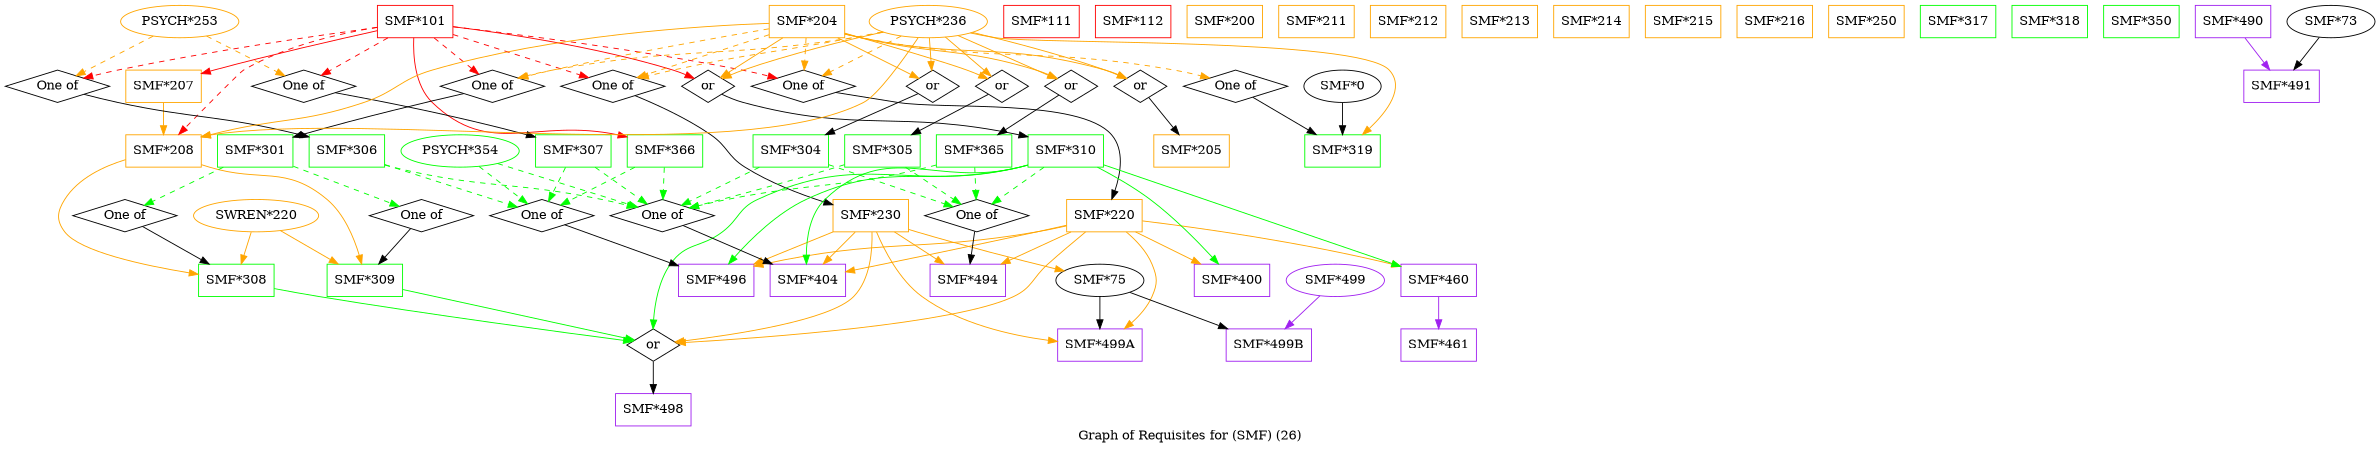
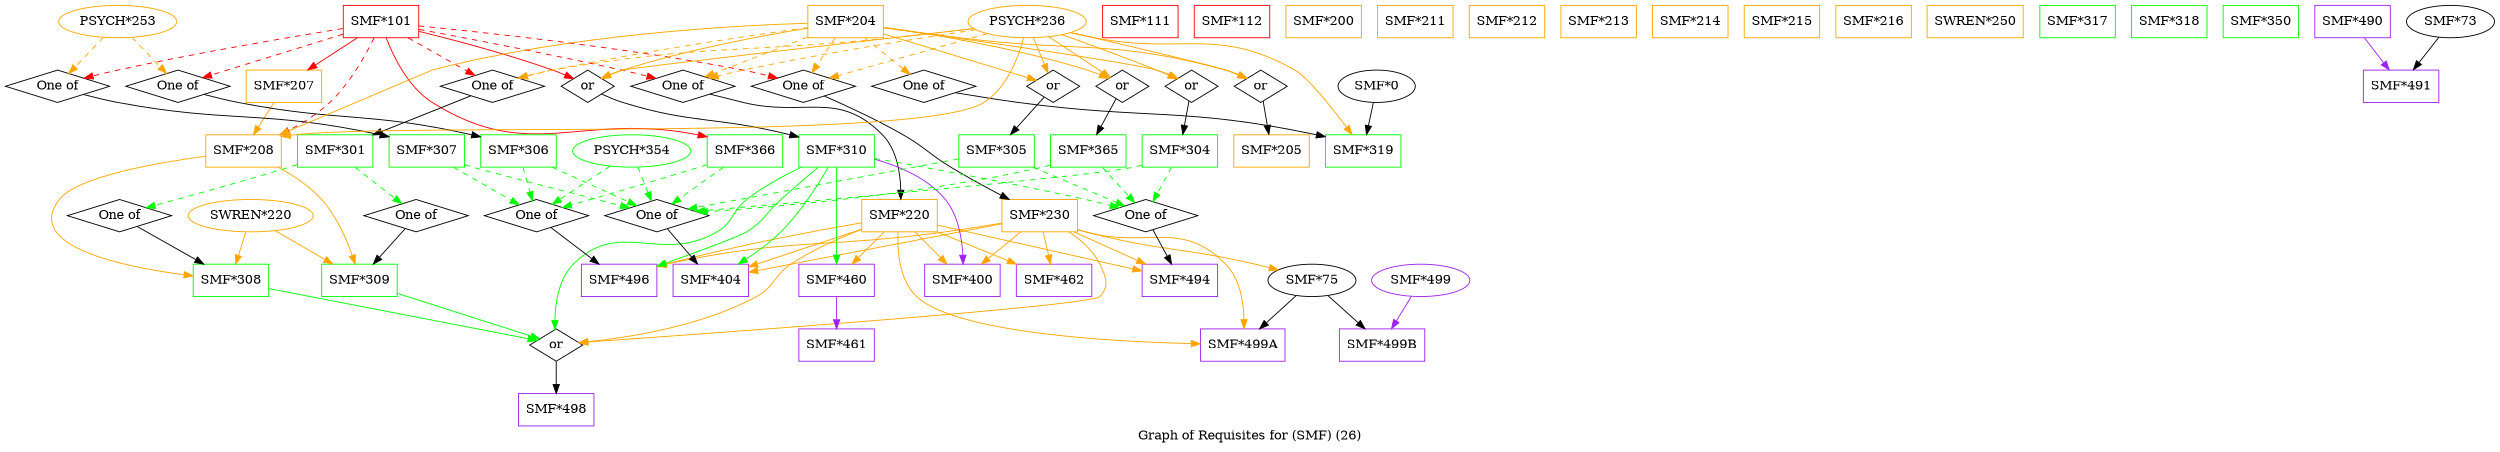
node "SMF*250": label "SMF*250" -> "SWREN*250"
edge "SMF*310" -> "SMF*400": color green -> purple
edge "SMF*230" -> "SMF*400": added
node "SMF*462": added
